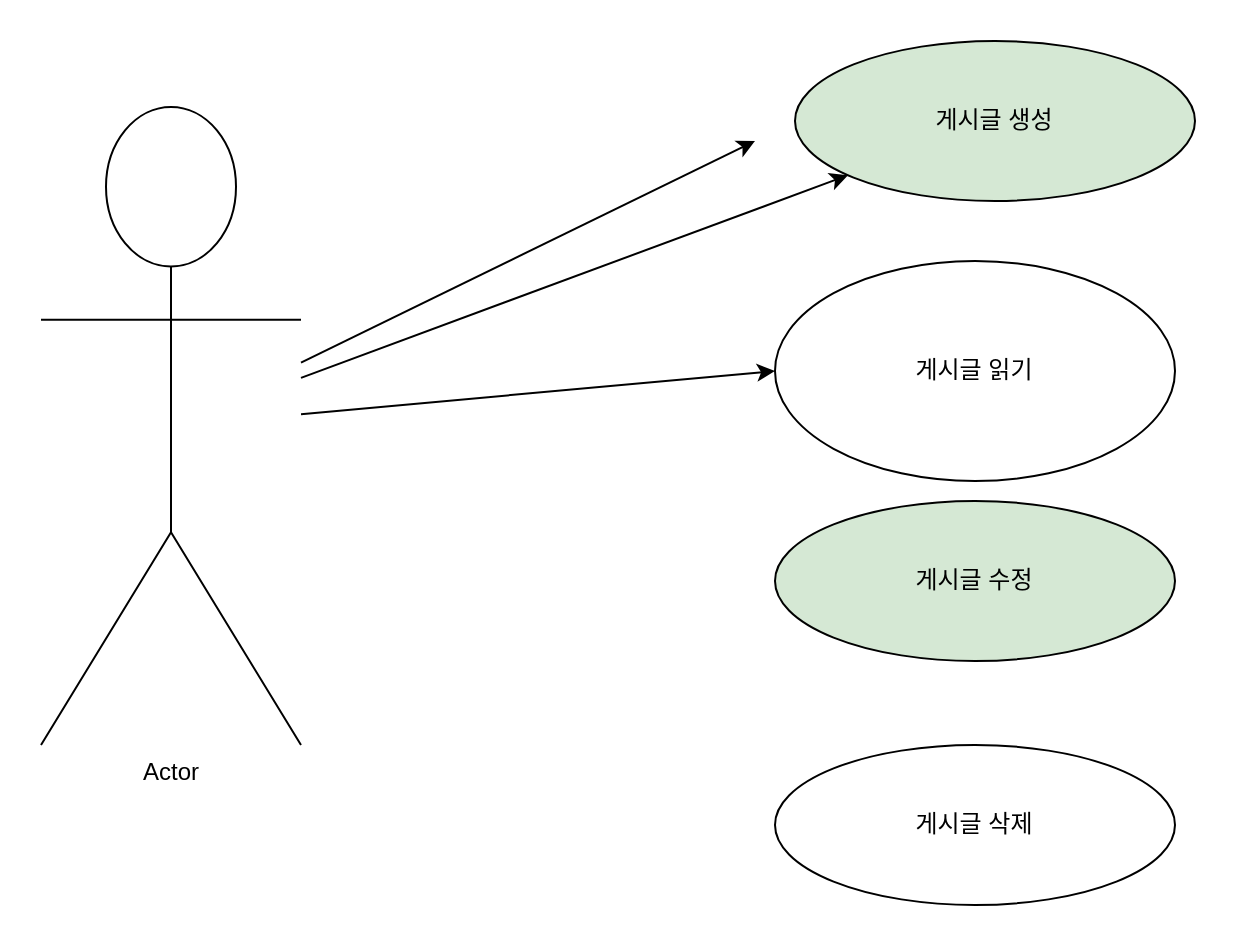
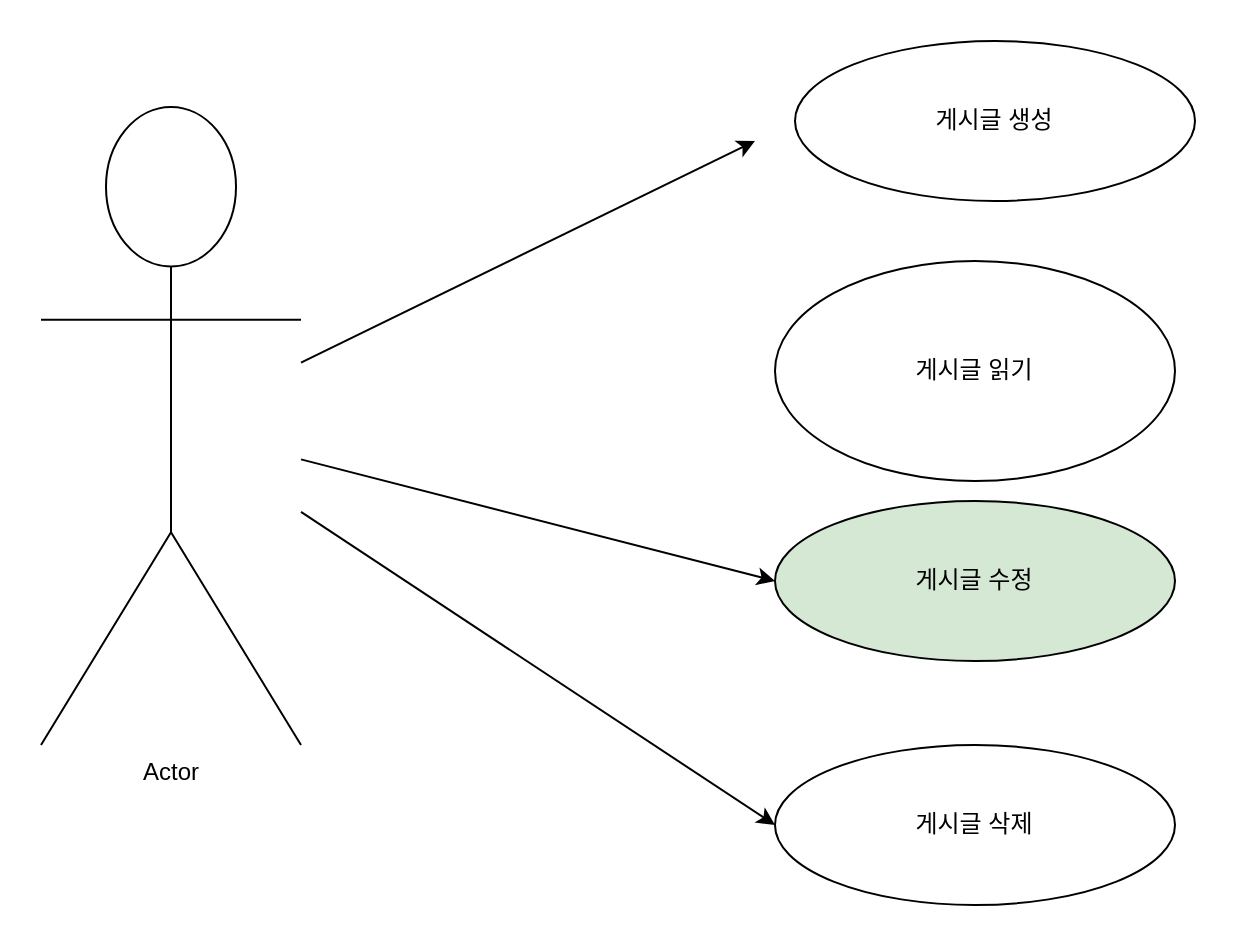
node "게시글 생성": fillcolor #d5e8d4 -> #ffffff
edge "Actor" -> "게시글 생성": now "Actor" -> "게시글 삭제"
edge "Actor" -> "게시글 읽기": removed
edge "Actor" -> "게시글 수정": added
